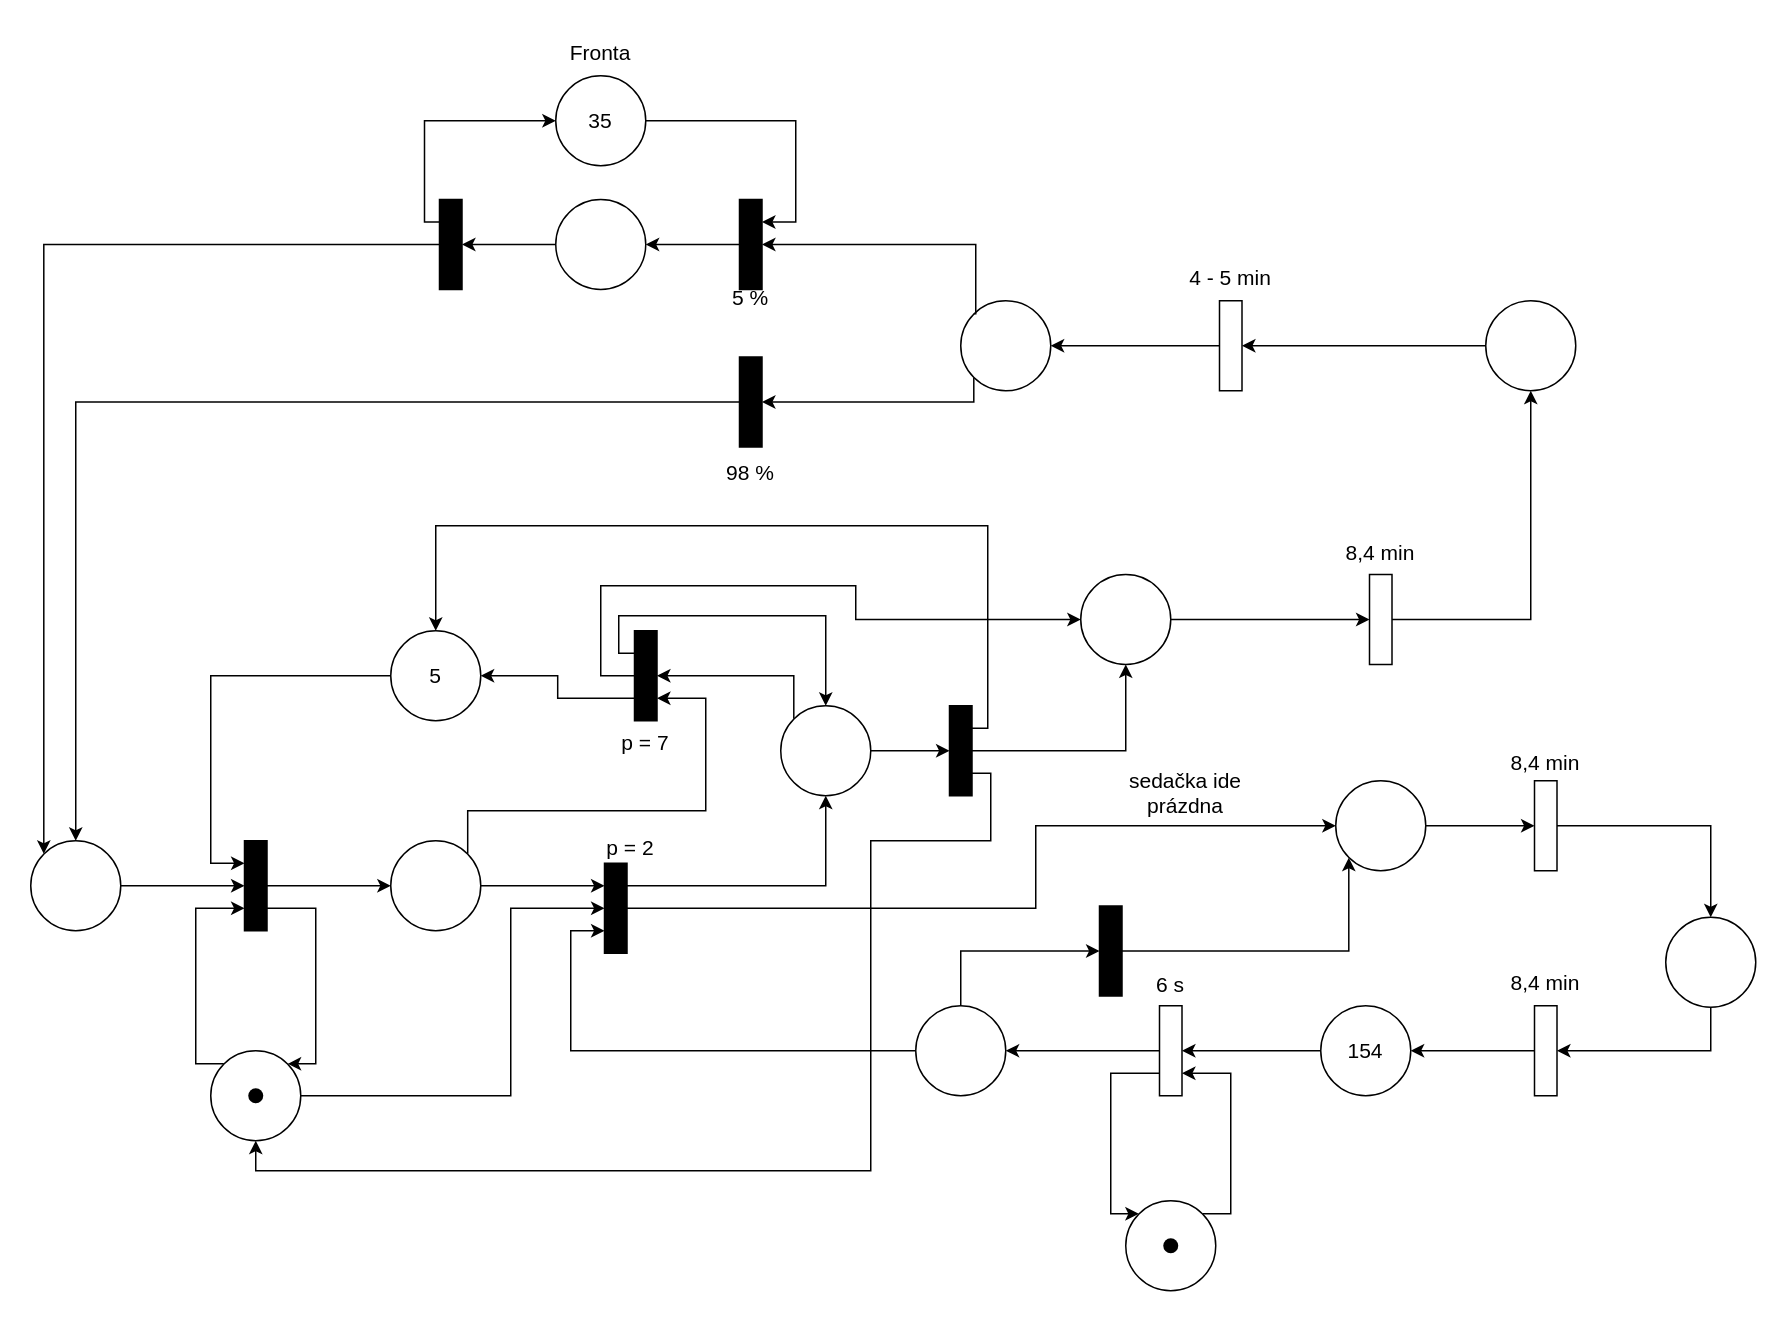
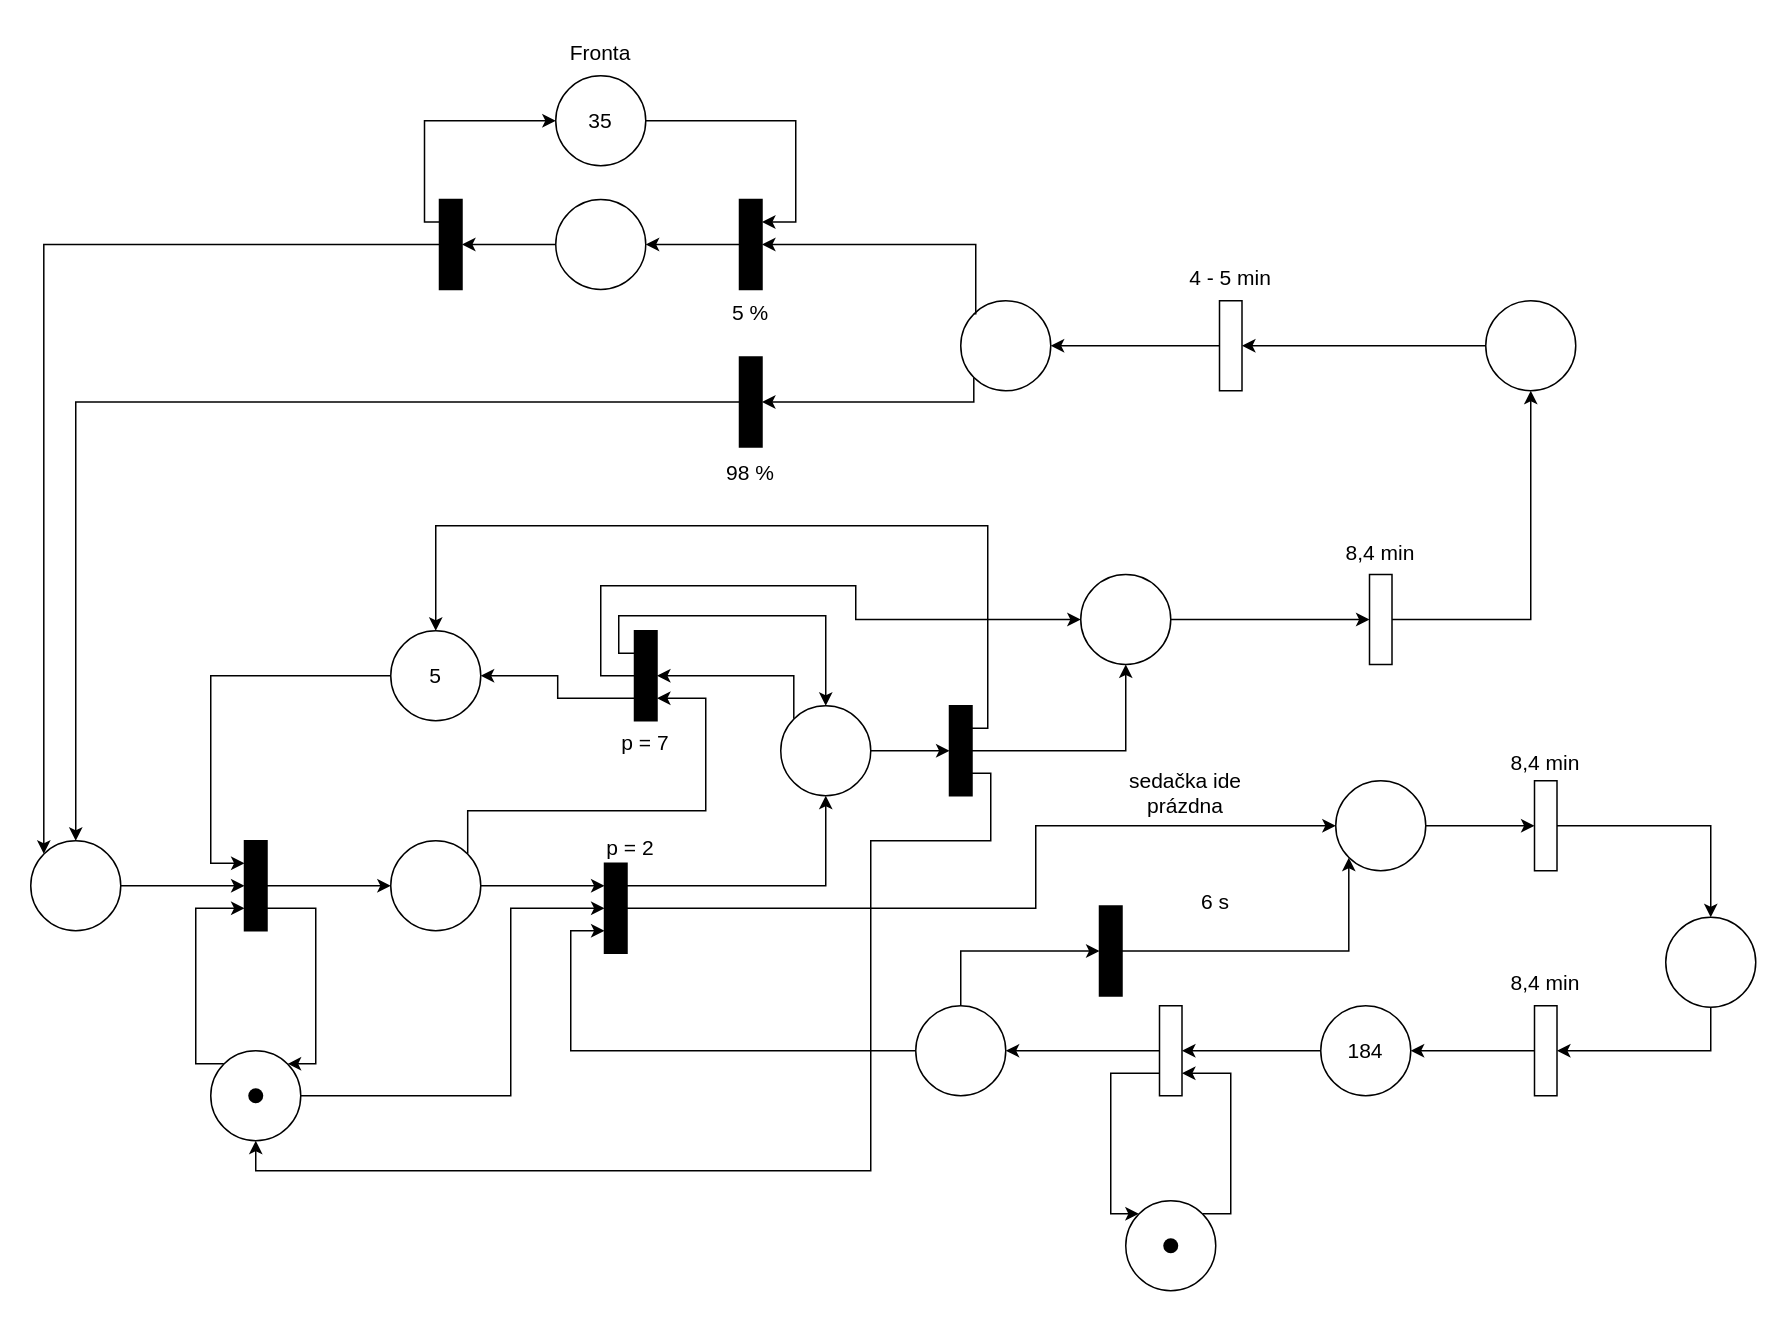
node "5 %": moved (751, 297) -> (751, 312)
node "6 s": moved (1171, 985) -> (1216, 902)
node "154": label "154" -> "184"
